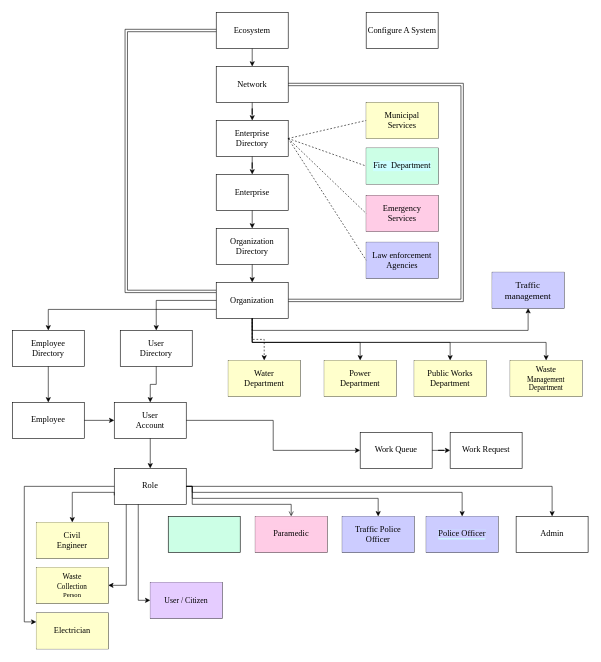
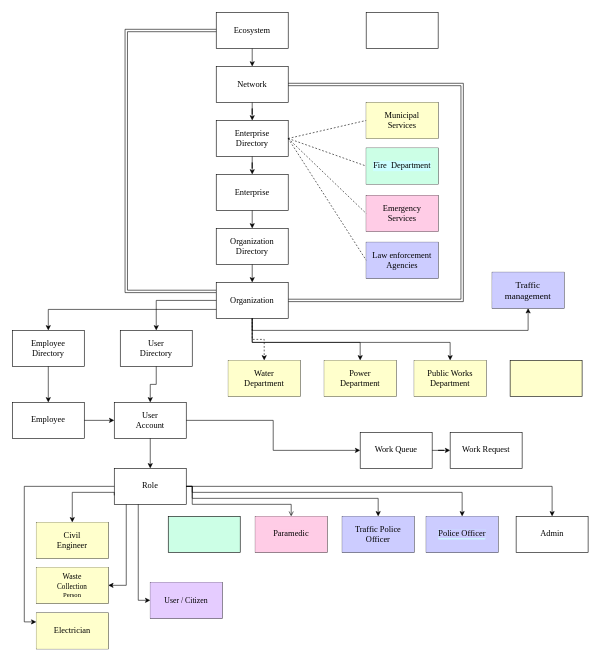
node "Configure A System": removed
edge "Organization" -> "Waste Management Department": removed
node "Waste Management Department": removed
